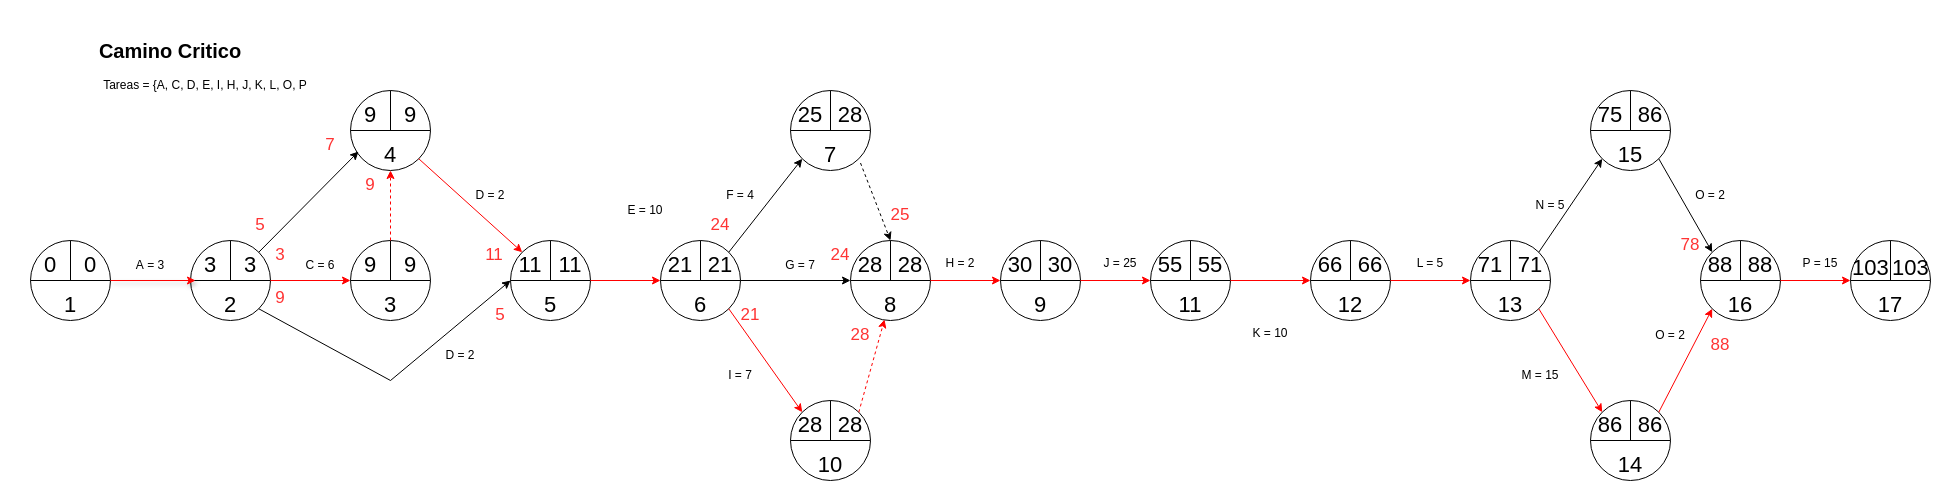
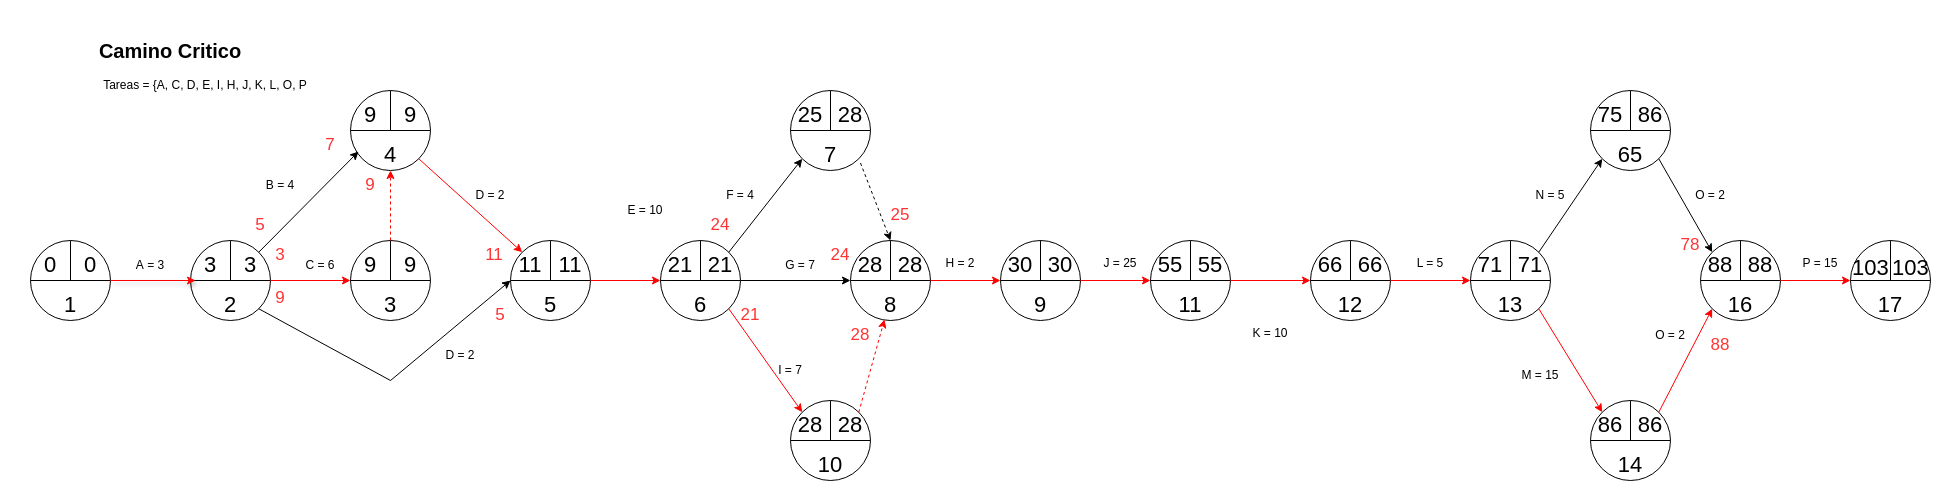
node "15": label "15" -> "65"
node "B = 4": added
node "N = 5": moved (1551, 206) -> (1551, 196)
node "I = 7": moved (741, 376) -> (791, 371)
